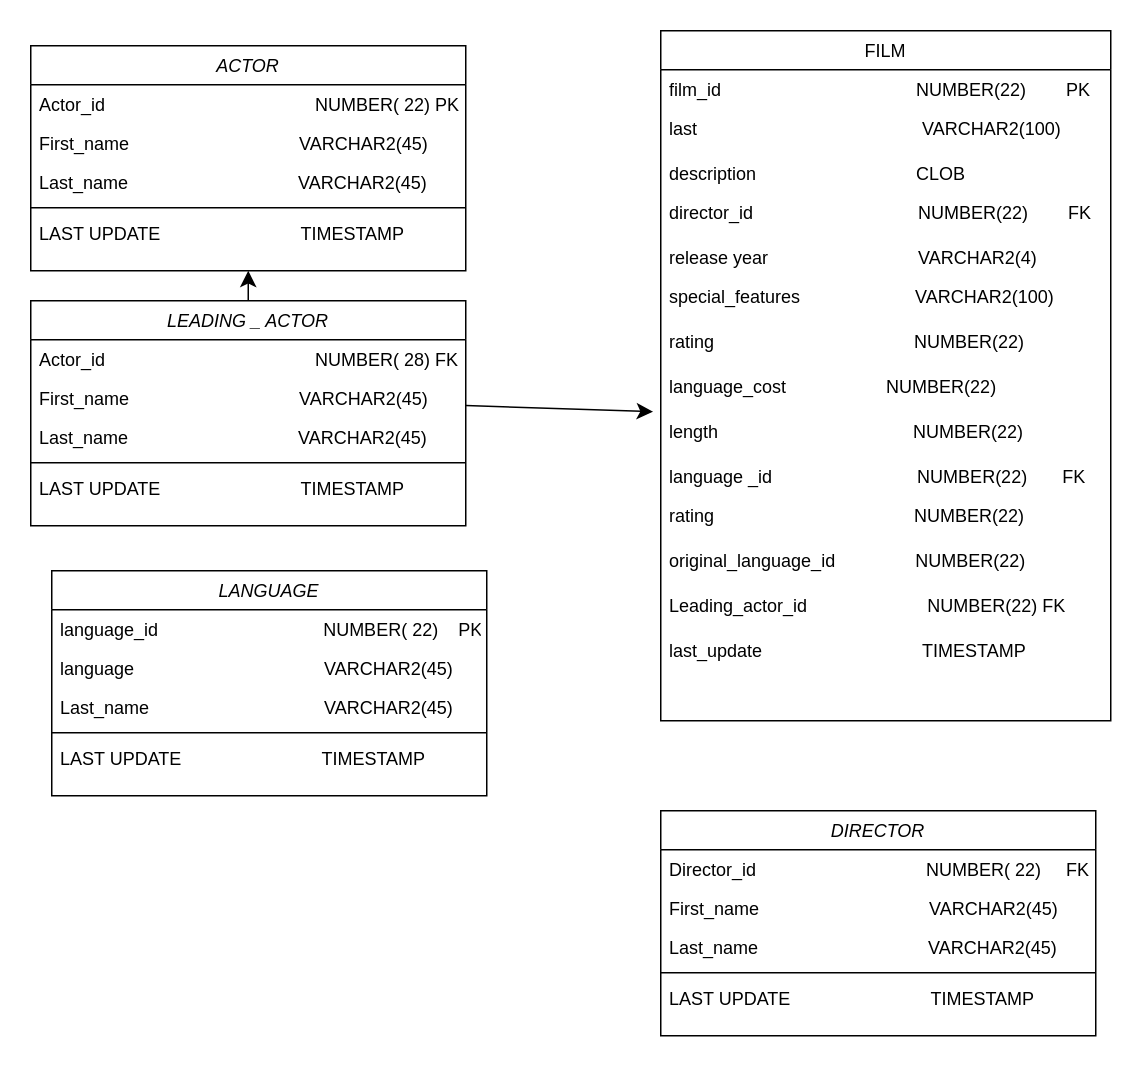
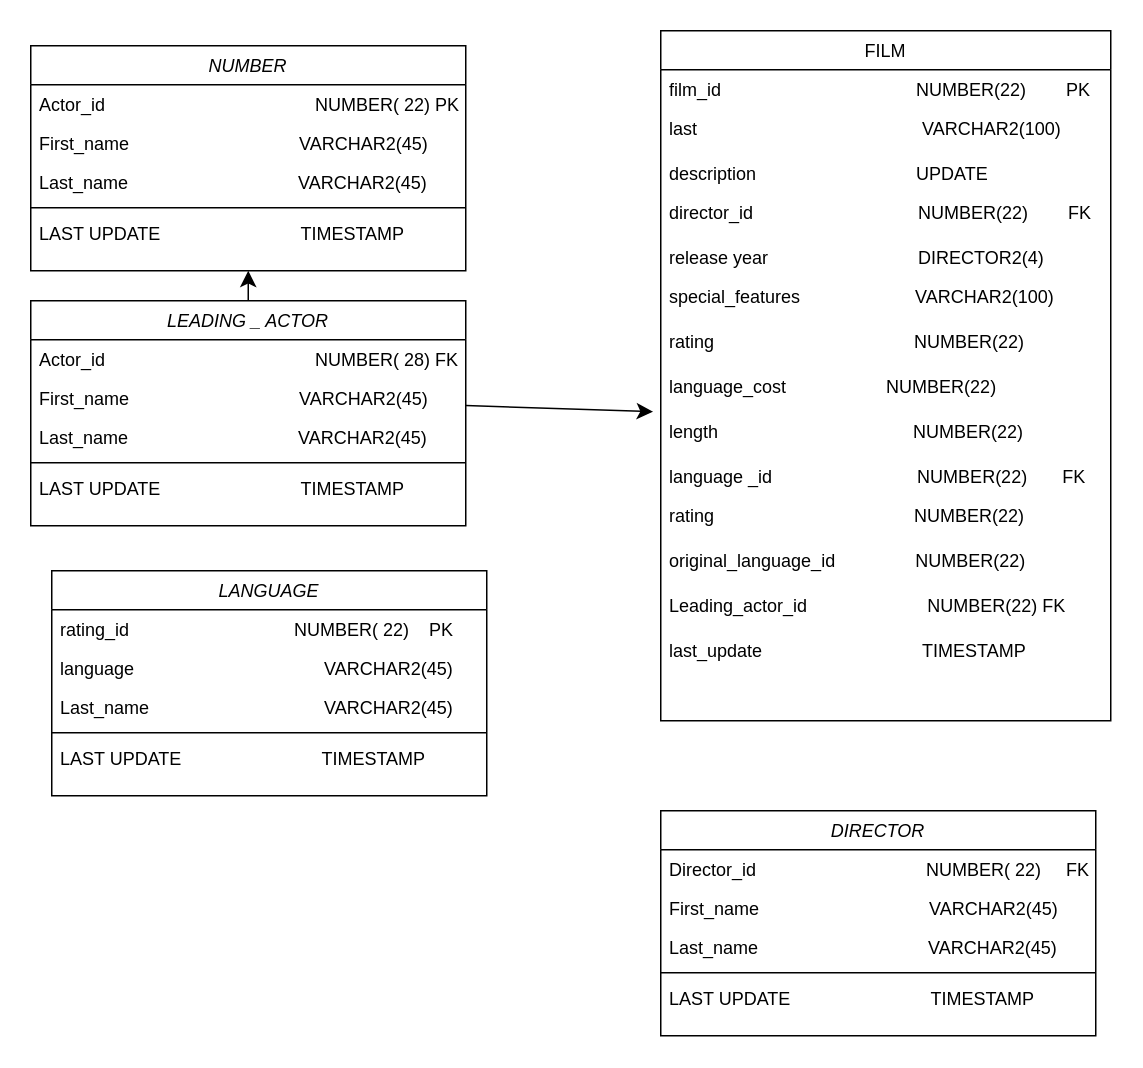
node "ACTOR": label "ACTOR" -> "NUMBER"
node "description CLOB": label "description CLOB" -> "description UPDATE"
node "release year VARCHAR2(4)": label "release year VARCHAR2(4)" -> "release year DIRECTOR2(4)"
node "language_id NUMBER( 22) PK": label "language_id NUMBER( 22) PK" -> "rating_id NUMBER( 22) PK"
